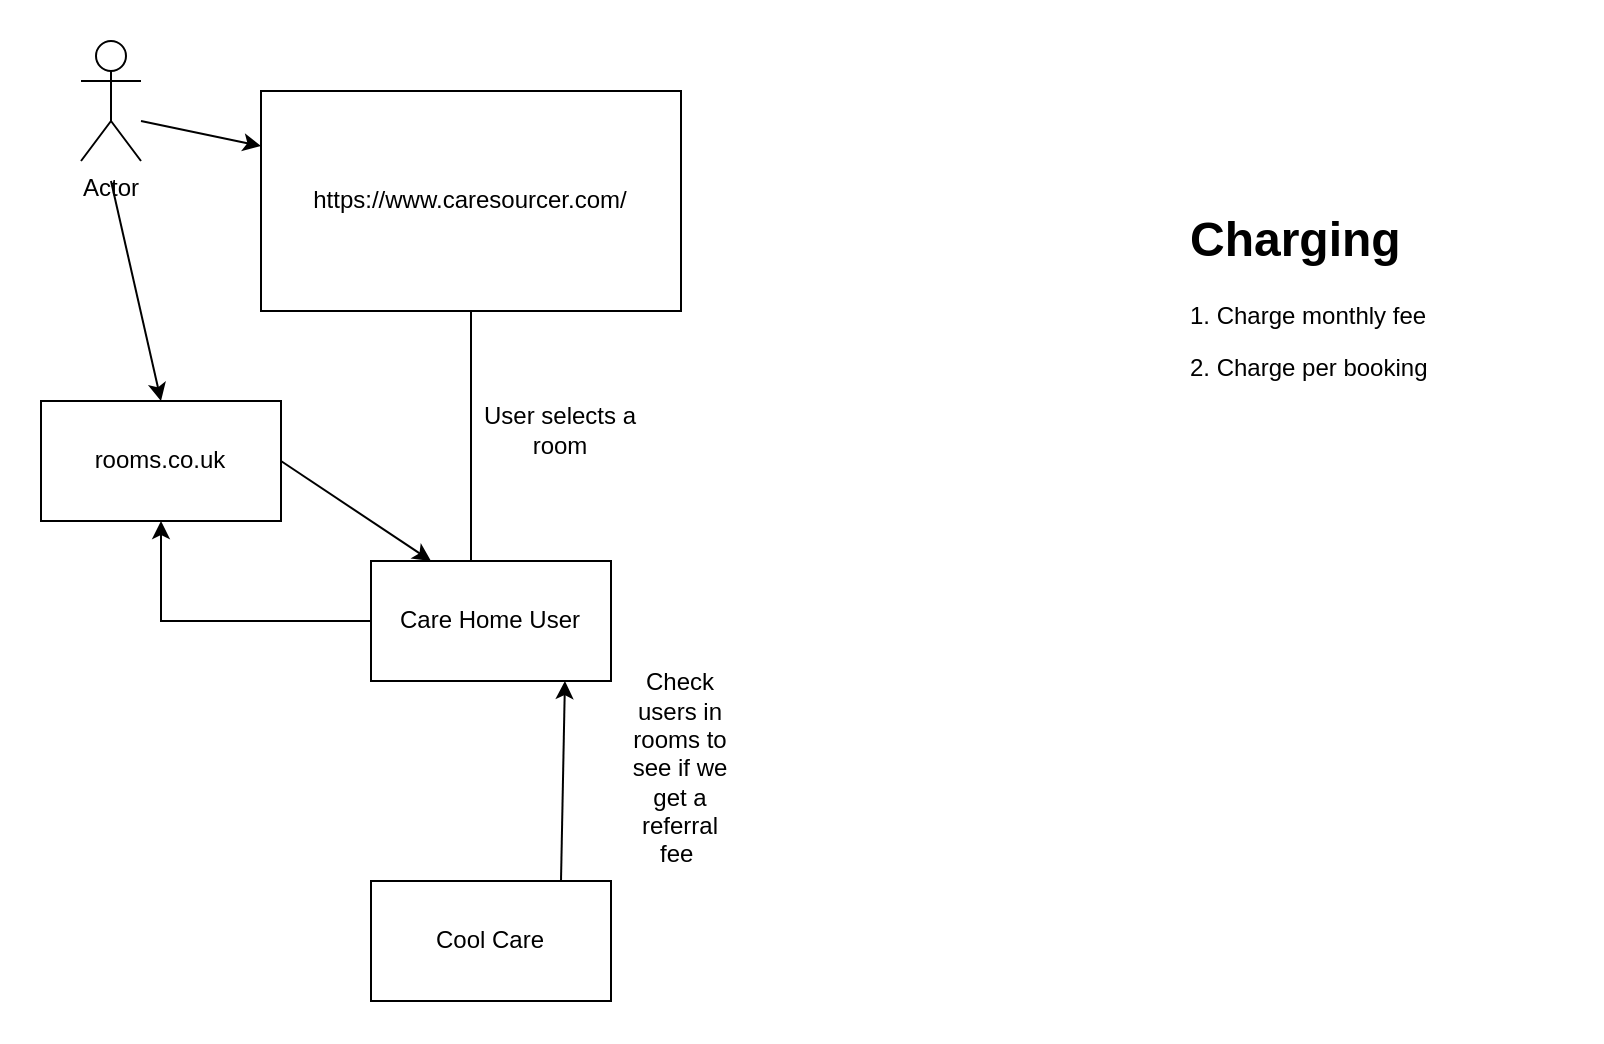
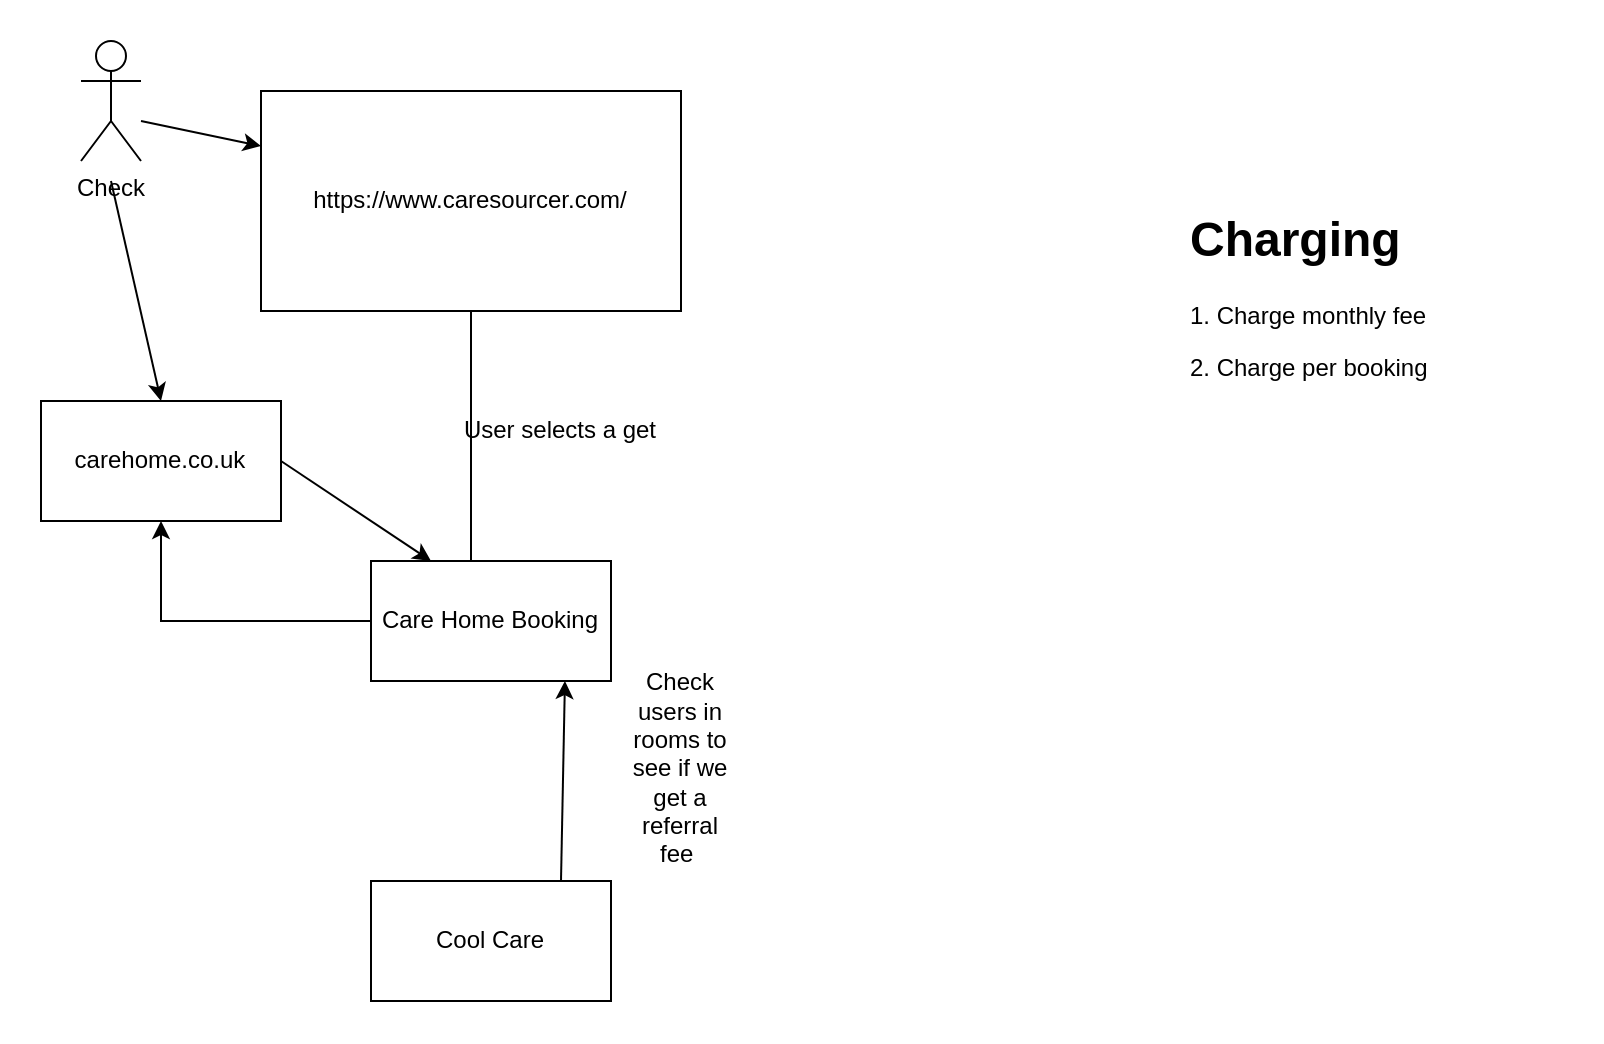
node "Actor": label "Actor" -> "Check"
node "User selects a room": label "User selects a room" -> "User selects a get"
node "rooms.co.uk": label "rooms.co.uk" -> "carehome.co.uk"
node "Care Home User": label "Care Home User" -> "Care Home Booking"
